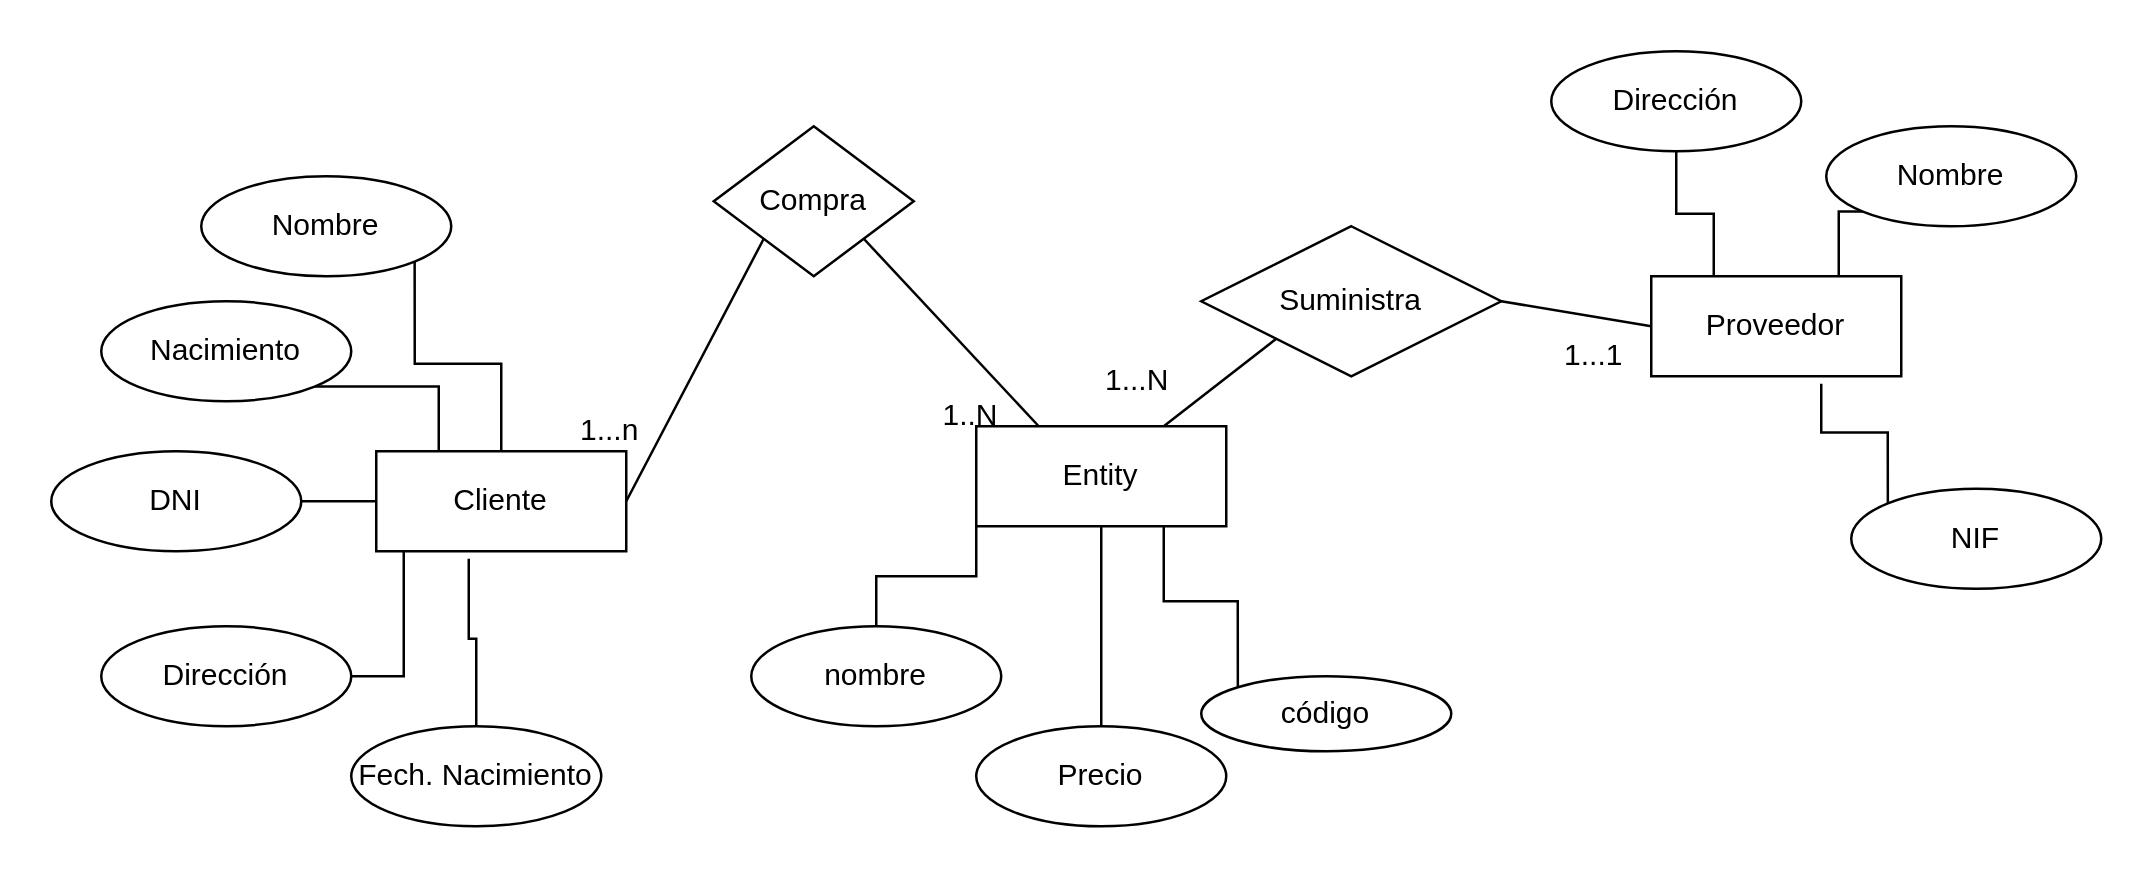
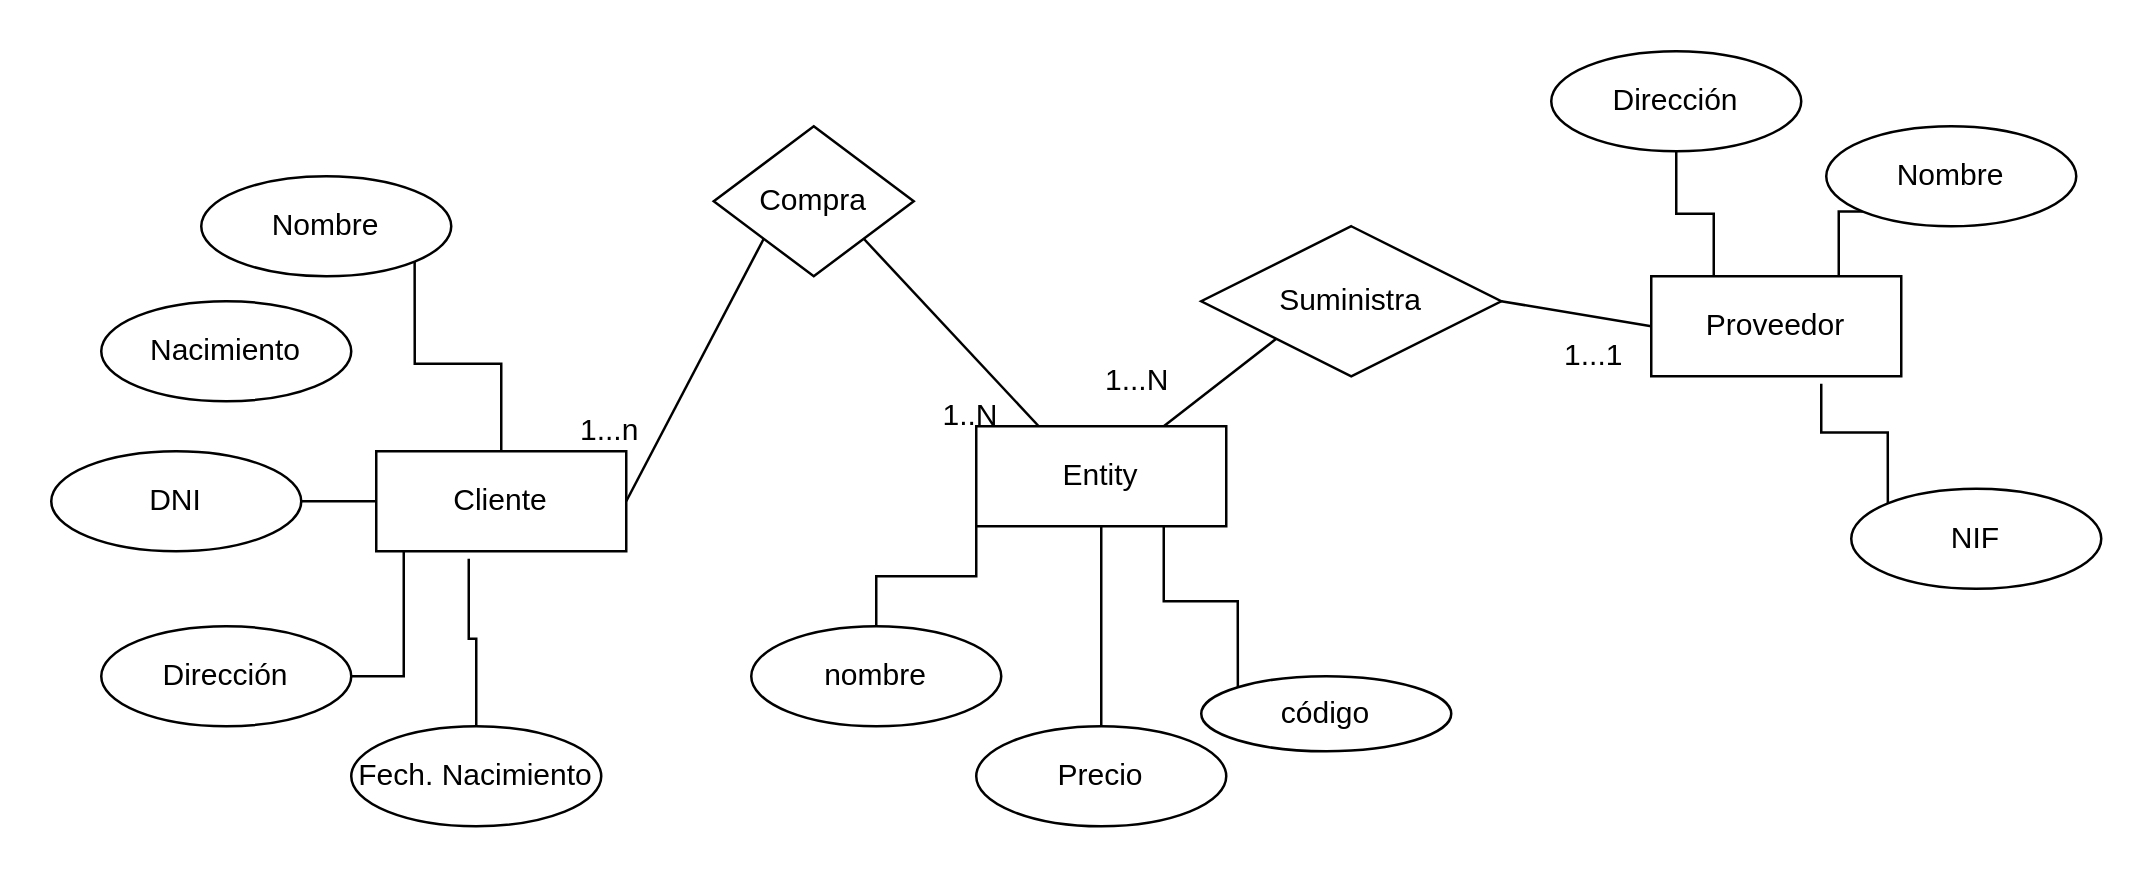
edge "Nacimiento" -- "Cliente": removed
